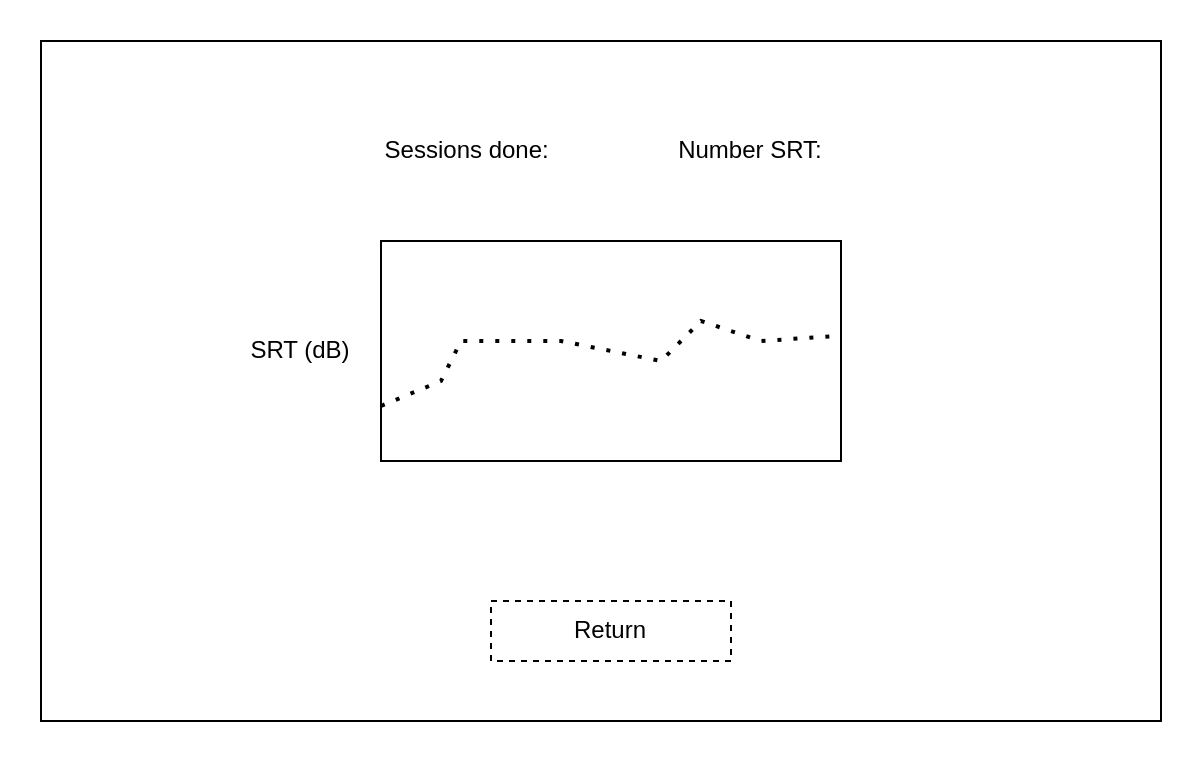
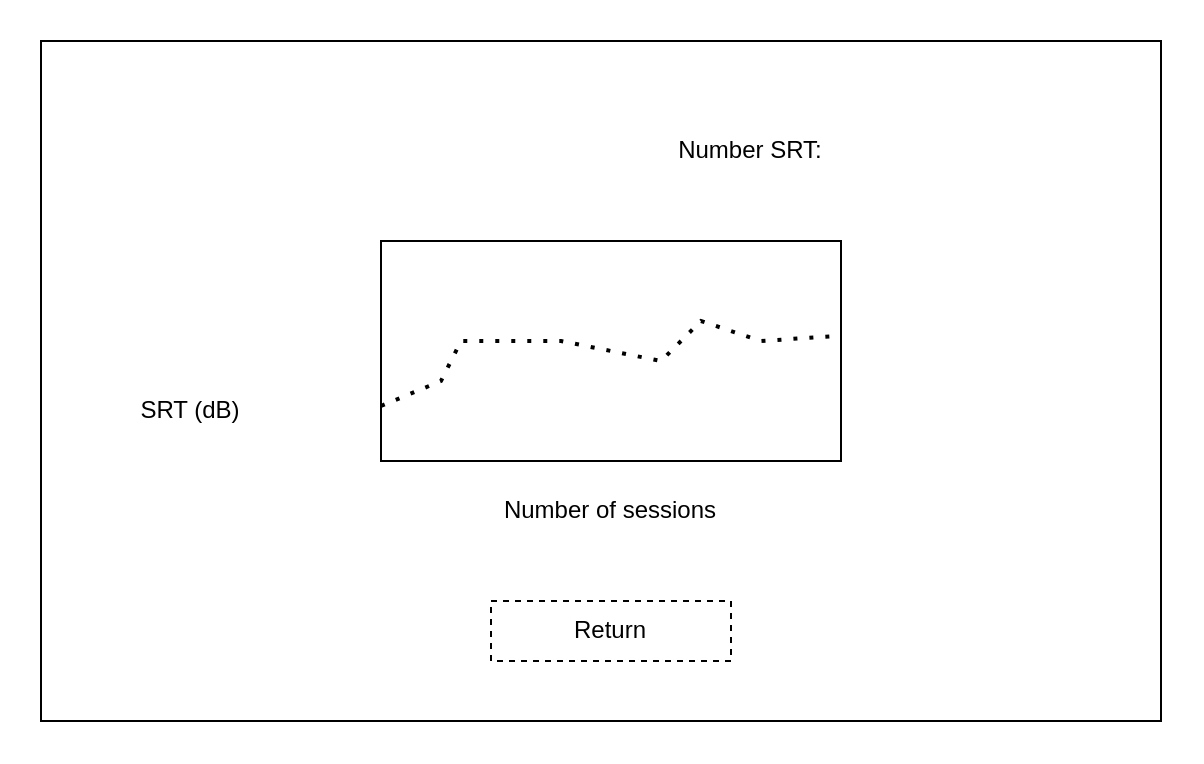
node "Sessions done:": removed
node "SRT (dB)": moved (301, 351) -> (191, 411)
node "Number of sessions": added
